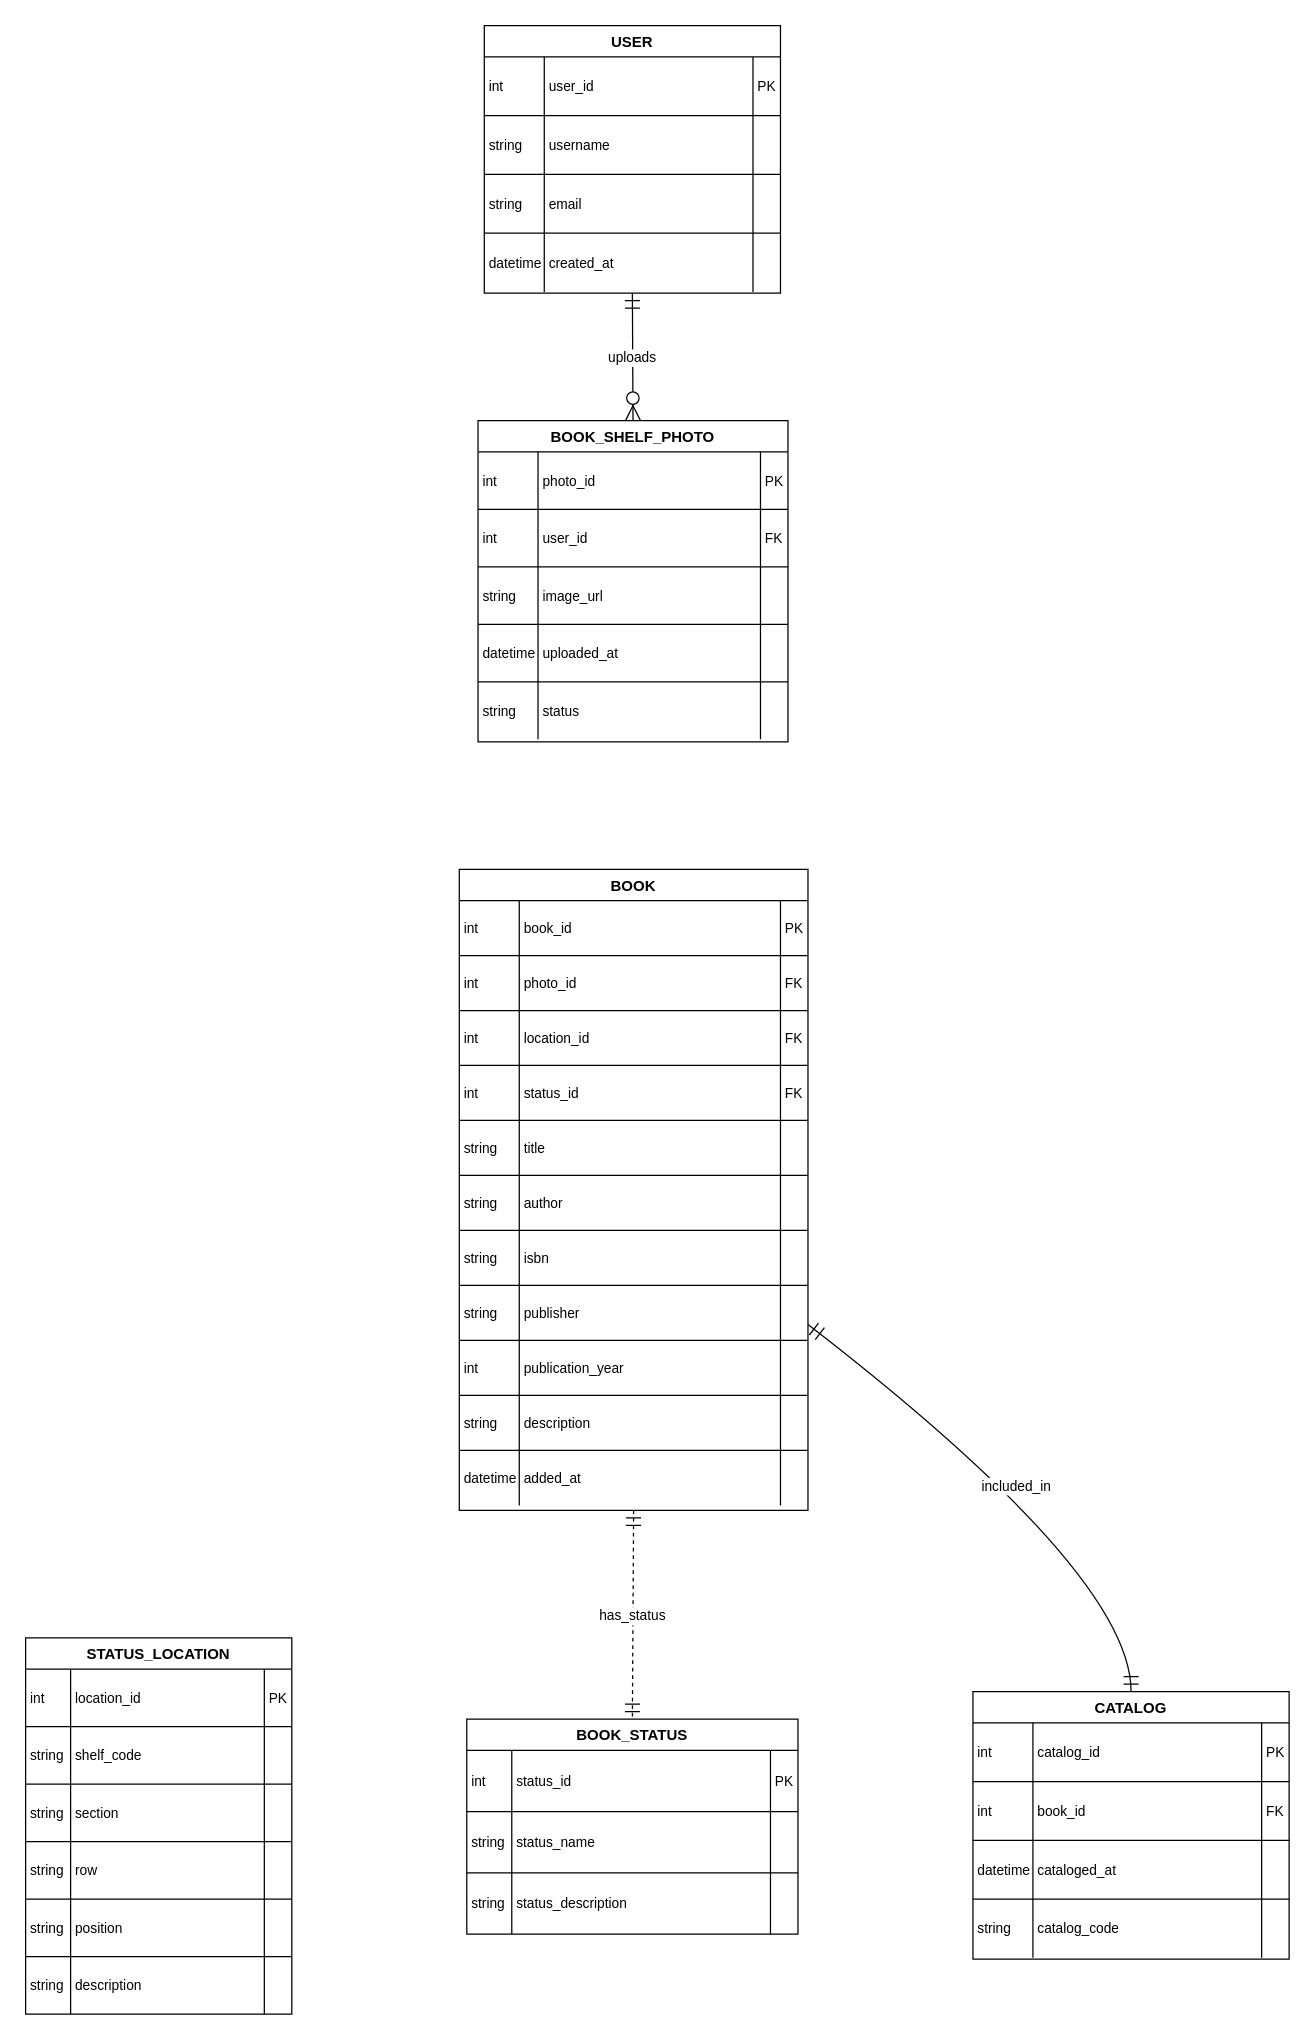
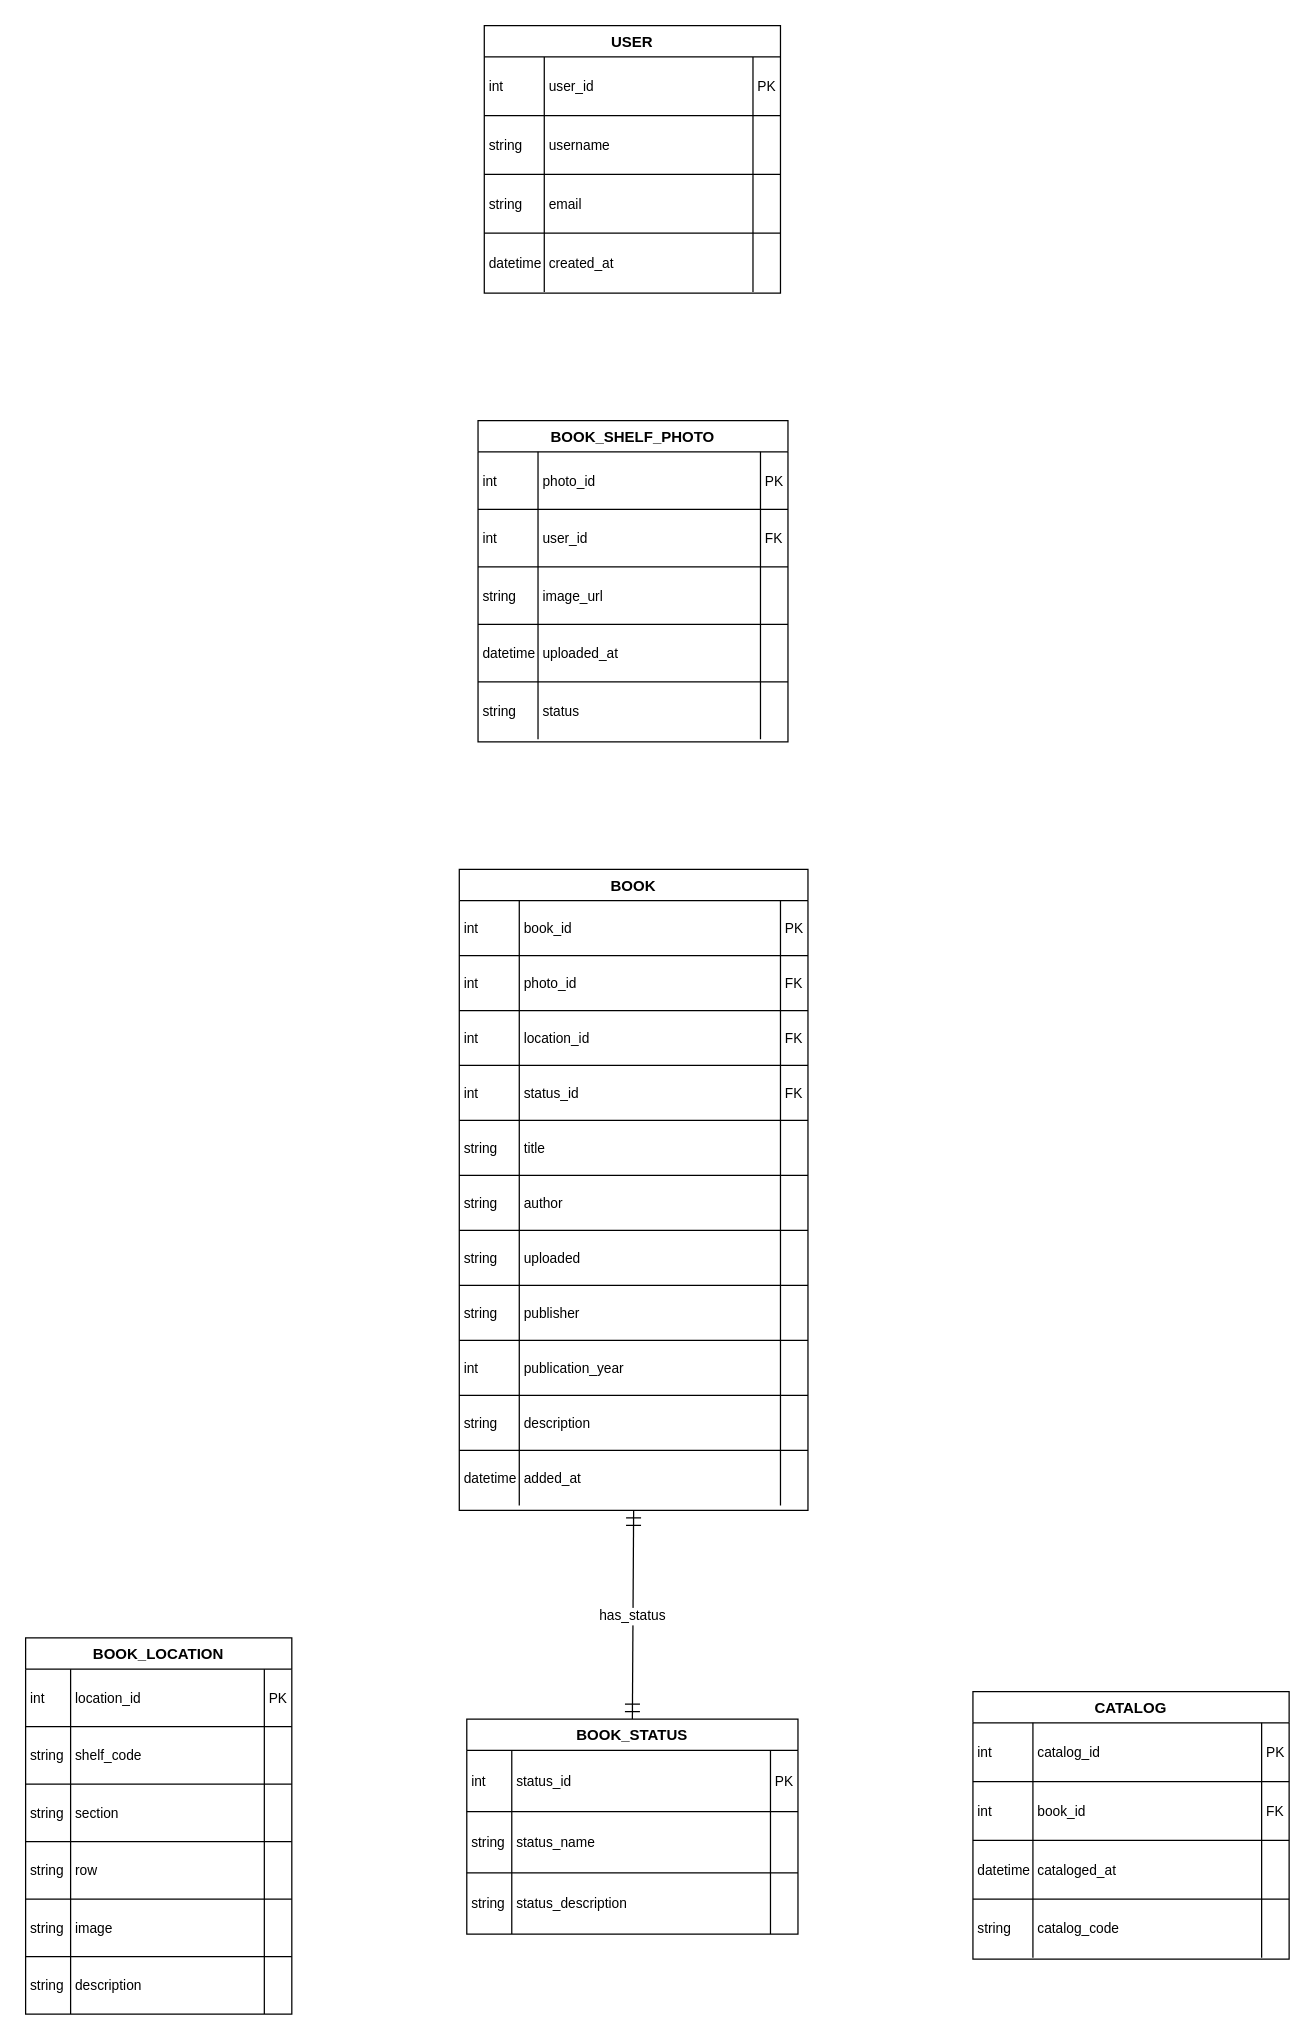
edge "USER" -- "BOOK_SHELF_PHOTO": removed, label "uploads"
node "isbn": label "isbn" -> "uploaded"
edge "BOOK" -- "CATALOG": removed, label "included_in"
node "STATUS_LOCATION": label "STATUS_LOCATION" -> "BOOK_LOCATION"
edge "BOOK" -- "BOOK_STATUS": style dashed -> solid
node "position": label "position" -> "image"
